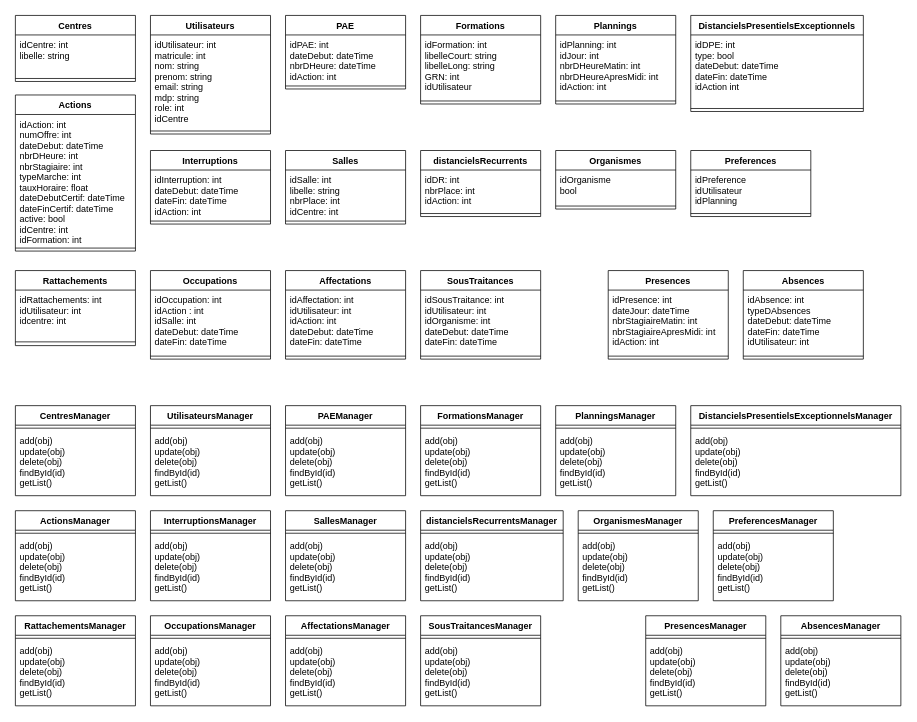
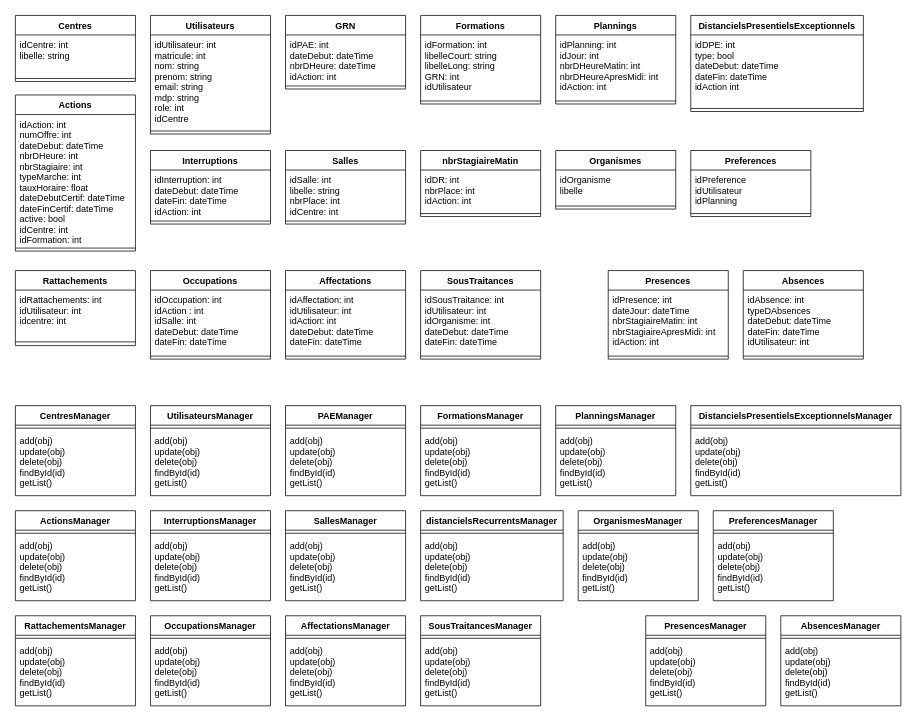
node "PAE": label "PAE" -> "GRN"
node "distancielsRecurrents": label "distancielsRecurrents" -> "nbrStagiaireMatin"
node "idOrganisme bool": label "idOrganisme bool" -> "idOrganisme libelle"
